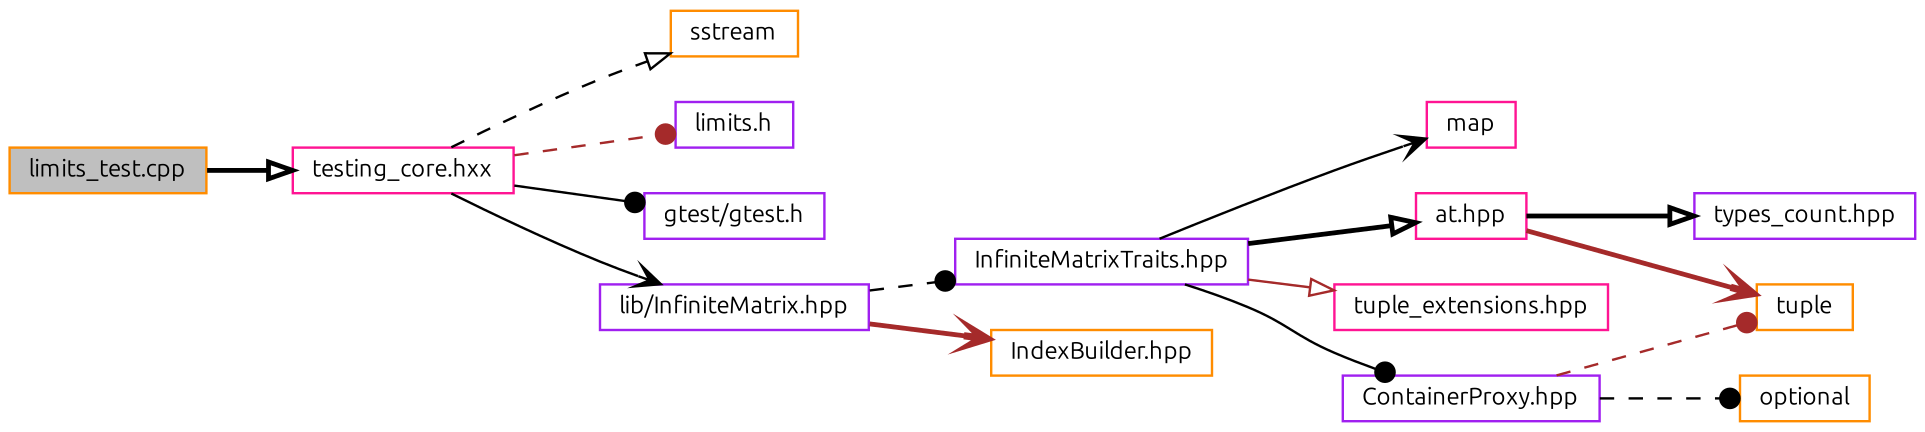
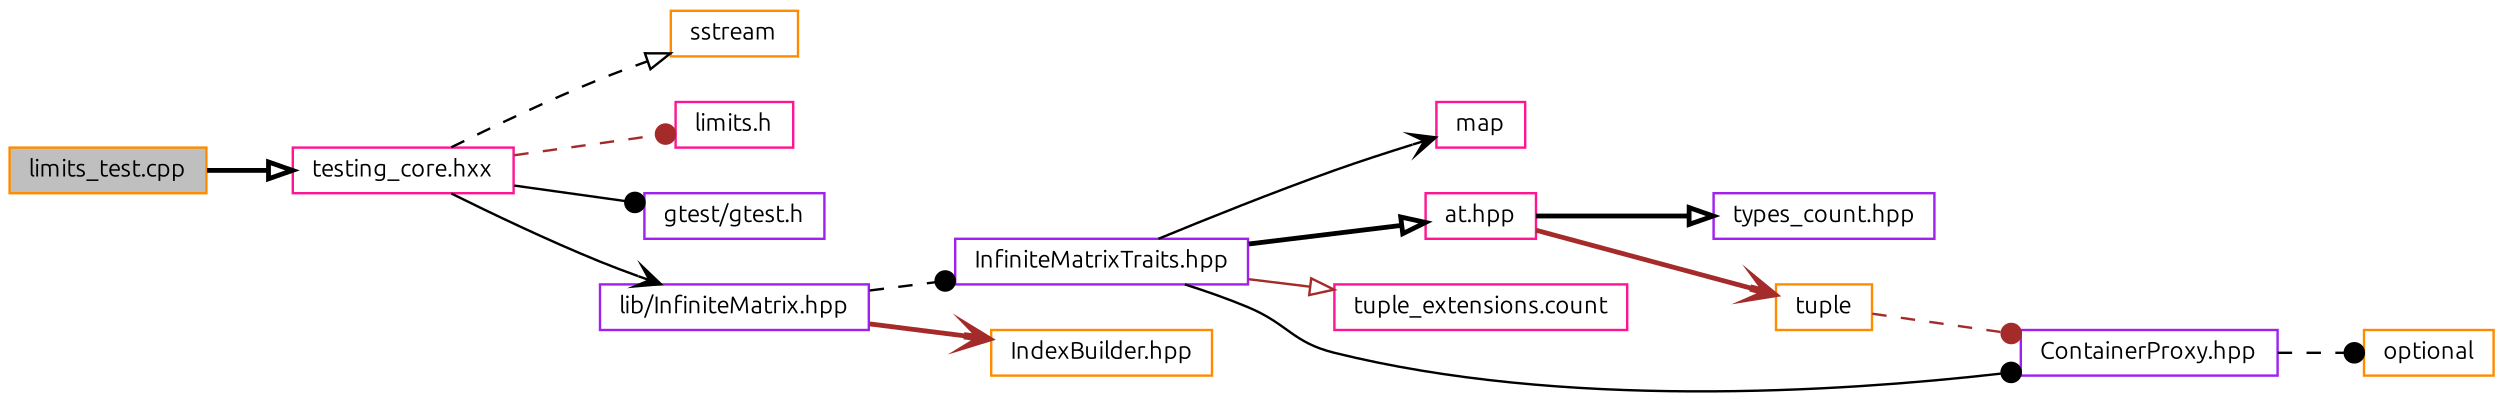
node "limits.h": color purple -> deeppink
node "tuple_extensions.hpp": label "tuple_extensions.hpp" -> "tuple_extensions.count"
edge "ContainerProxy.hpp" -> "tuple": reversed
